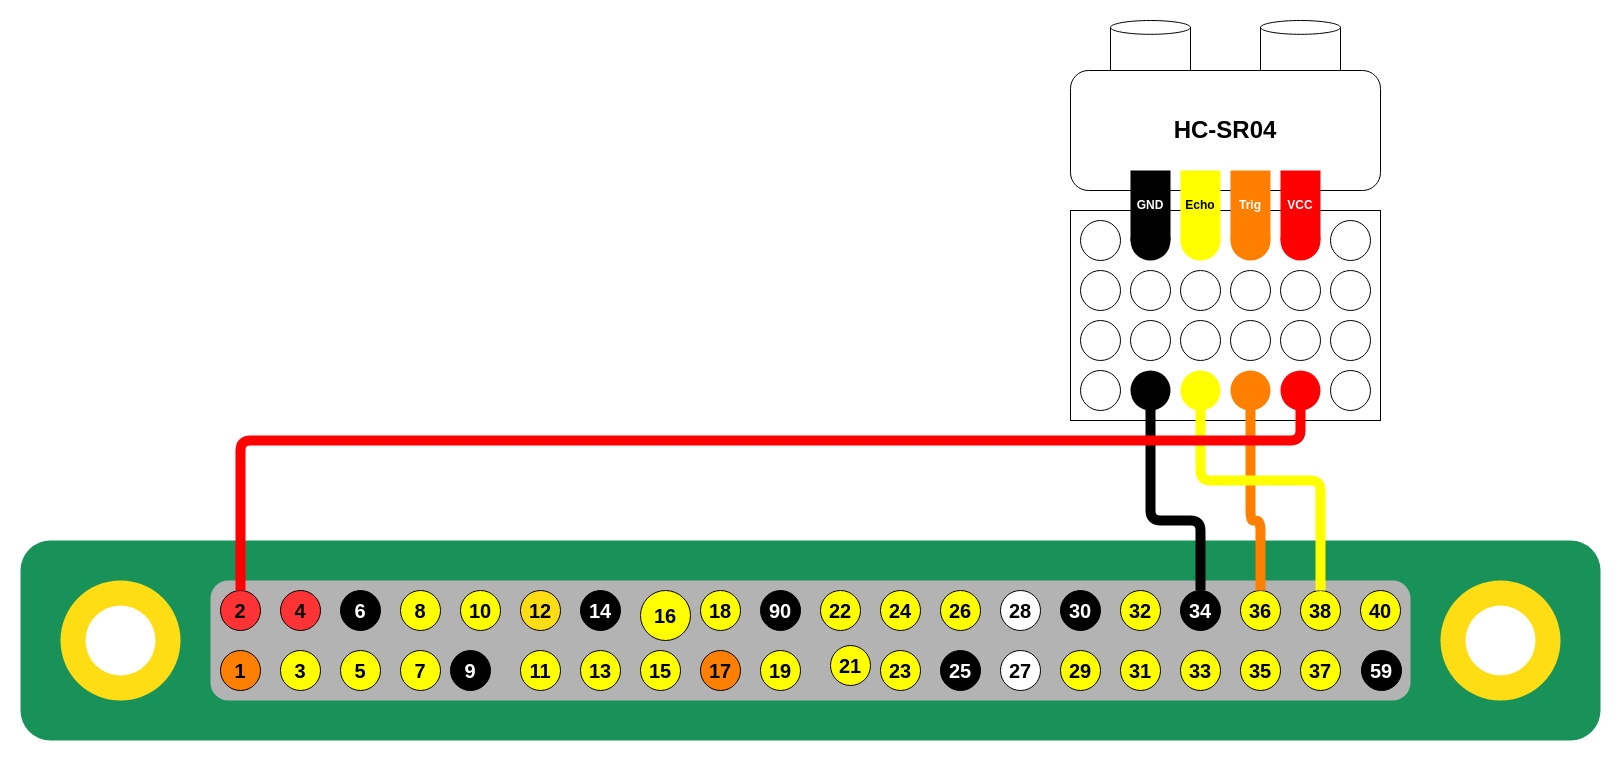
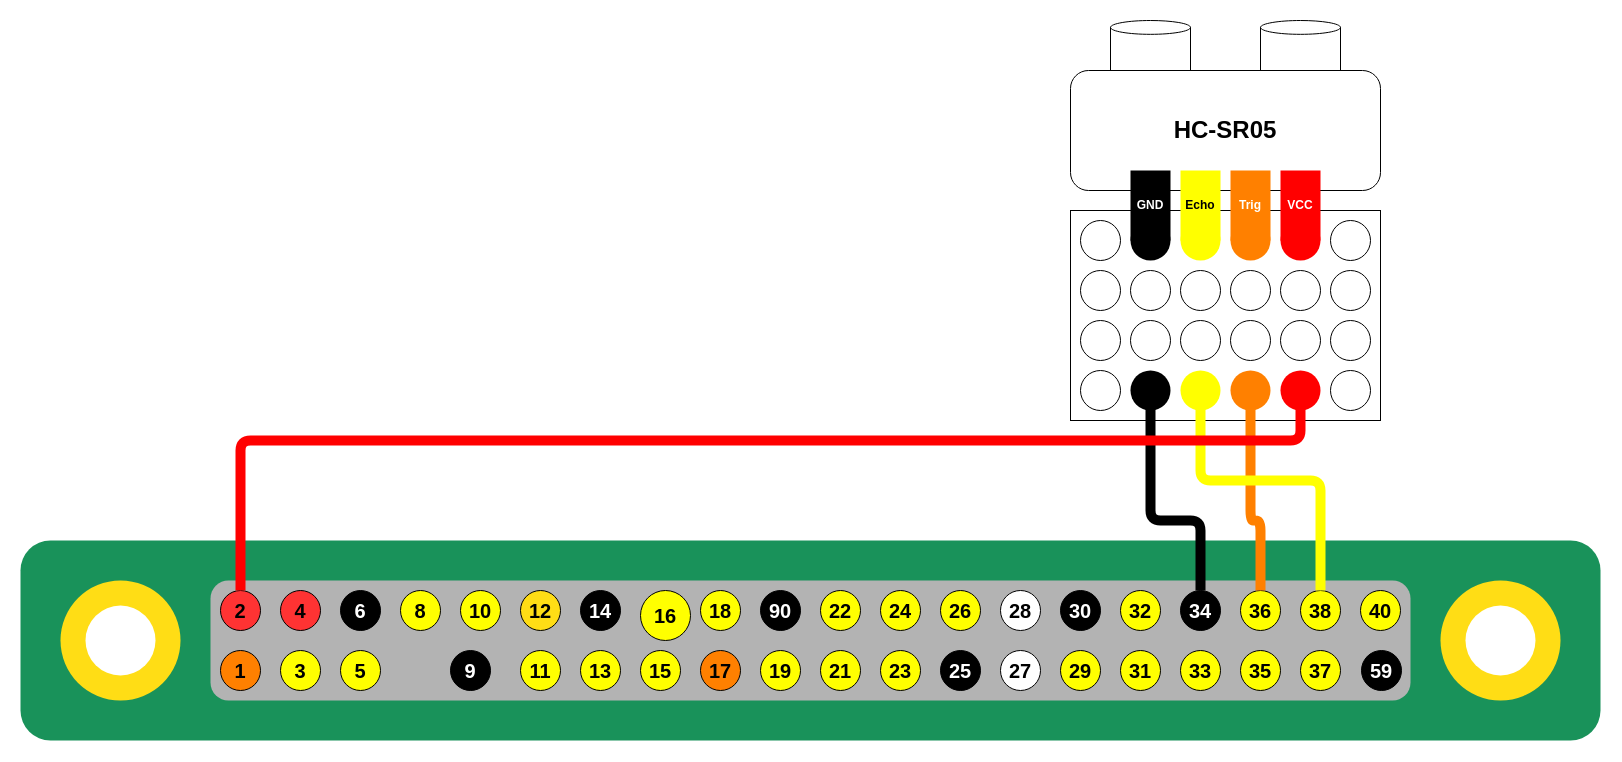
node "HC-SR04": label "HC-SR04" -> "HC-SR05"
node "21": moved (851, 666) -> (841, 671)
node "7": removed
